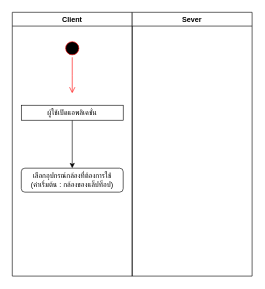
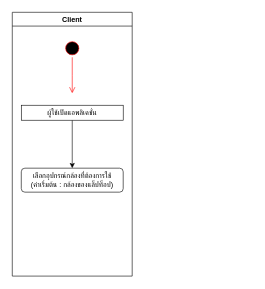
node "Sever": removed
